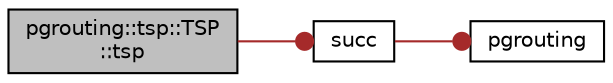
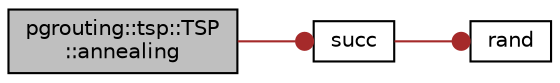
node "pgrouting::tsp::TSP ::tsp": label "pgrouting::tsp::TSP ::tsp" -> "pgrouting::tsp::TSP ::annealing"
node "pgrouting": label "pgrouting" -> "rand"
